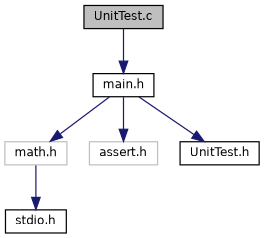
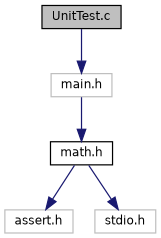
node "main.h": color black -> grey75
edge "main.h" -> "assert.h": now "math.h" -> "assert.h"
node "math.h": color grey75 -> black
node "UnitTest.h": removed
node "stdio.h": color black -> grey75
